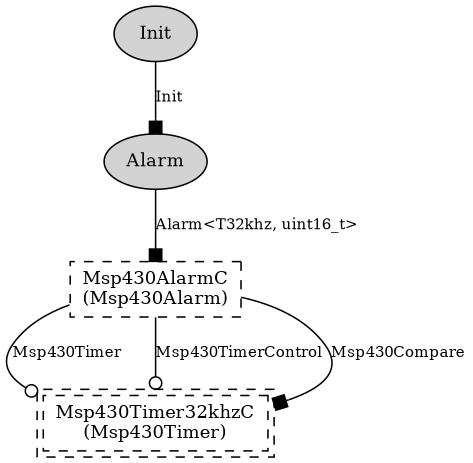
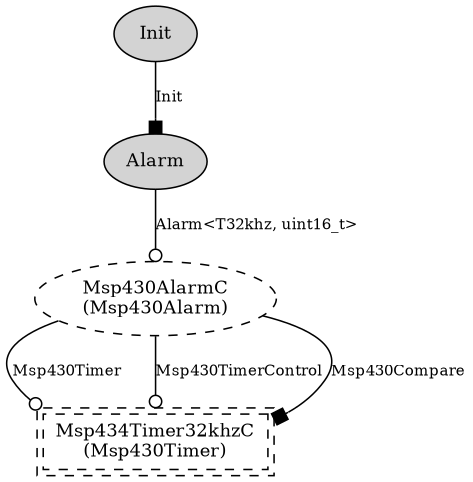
edge "Alarm" -> "Msp430AlarmC (Msp430Alarm)": arrowhead box -> odot
node "Msp430AlarmC (Msp430Alarm)": shape box -> ellipse
node "Msp430Timer32khzC (Msp430Timer)": label "Msp430Timer32khzC (Msp430Timer)" -> "Msp434Timer32khzC (Msp430Timer)"
